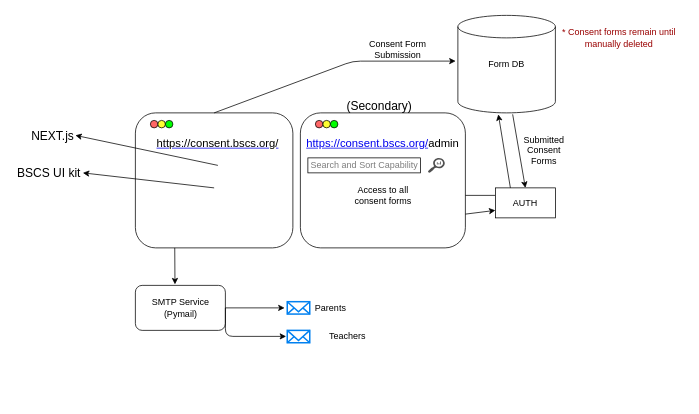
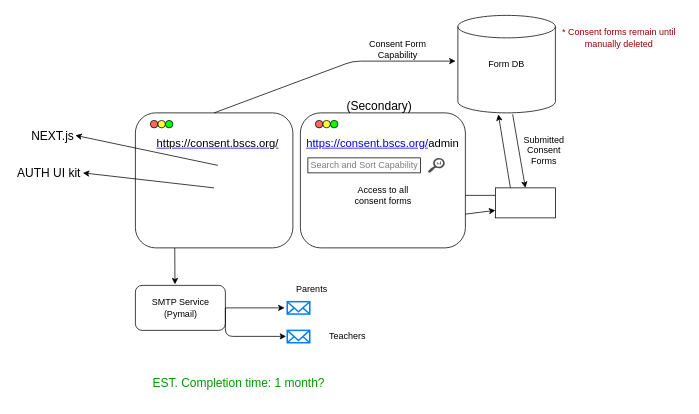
node "Consent Form Submission": label "Consent Form Submission" -> "Consent Form Capability"
node "BSCS UI kit": label "BSCS UI kit" -> "AUTH UI kit"
node "AUTH": removed
node "Parents": moved (330, 308) -> (312, 289)
node "EST. Completion time: 1 month?": added
